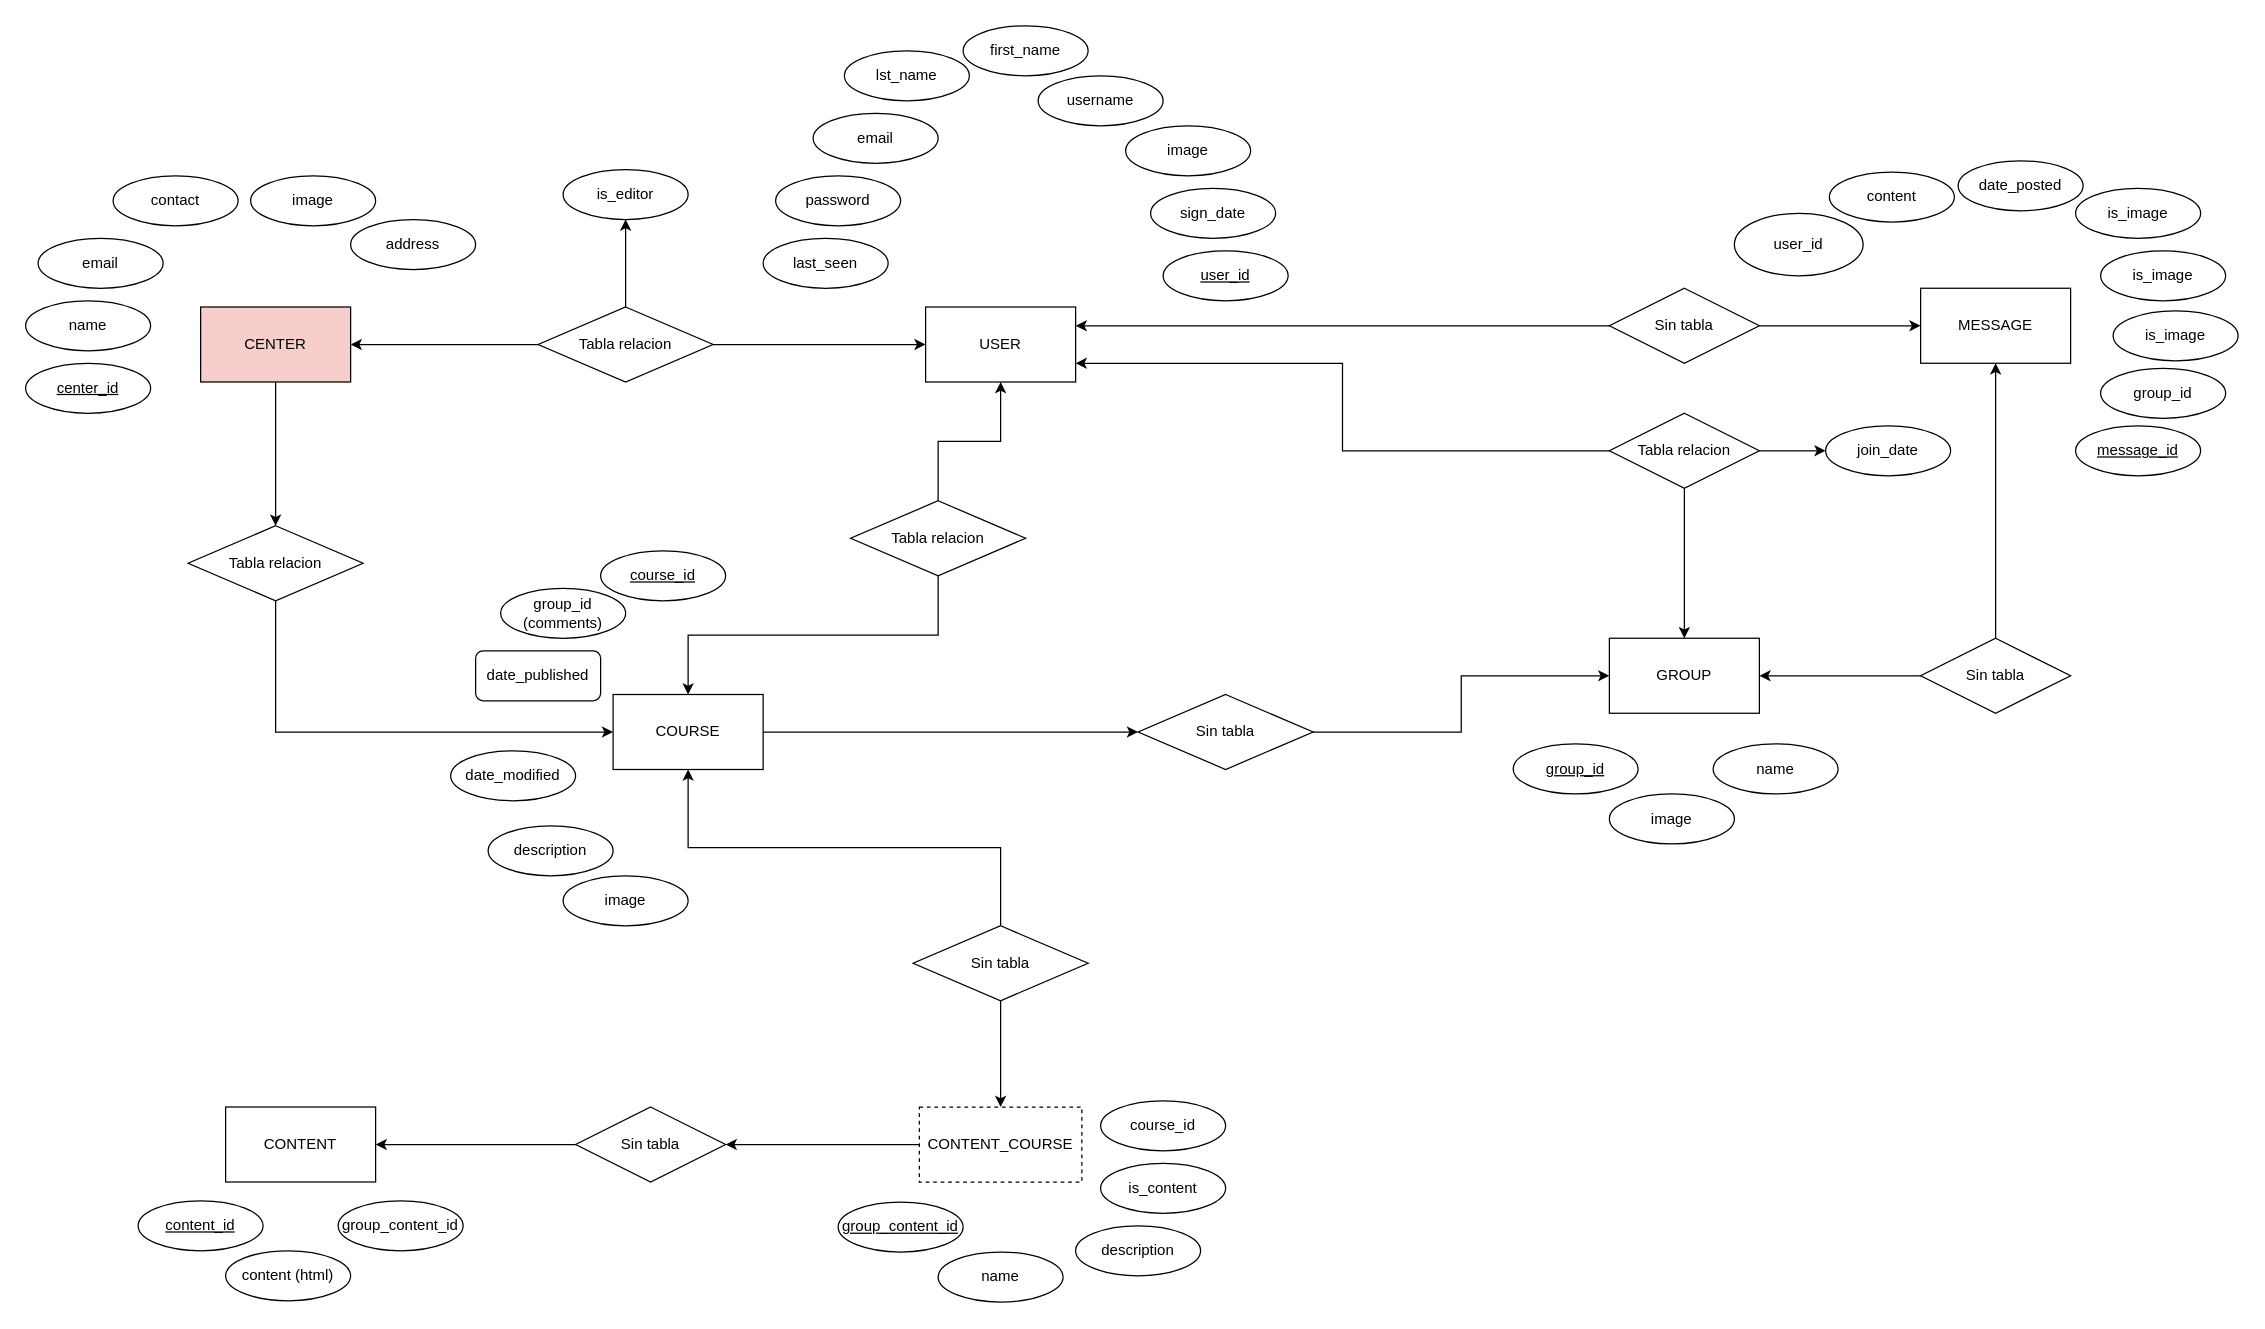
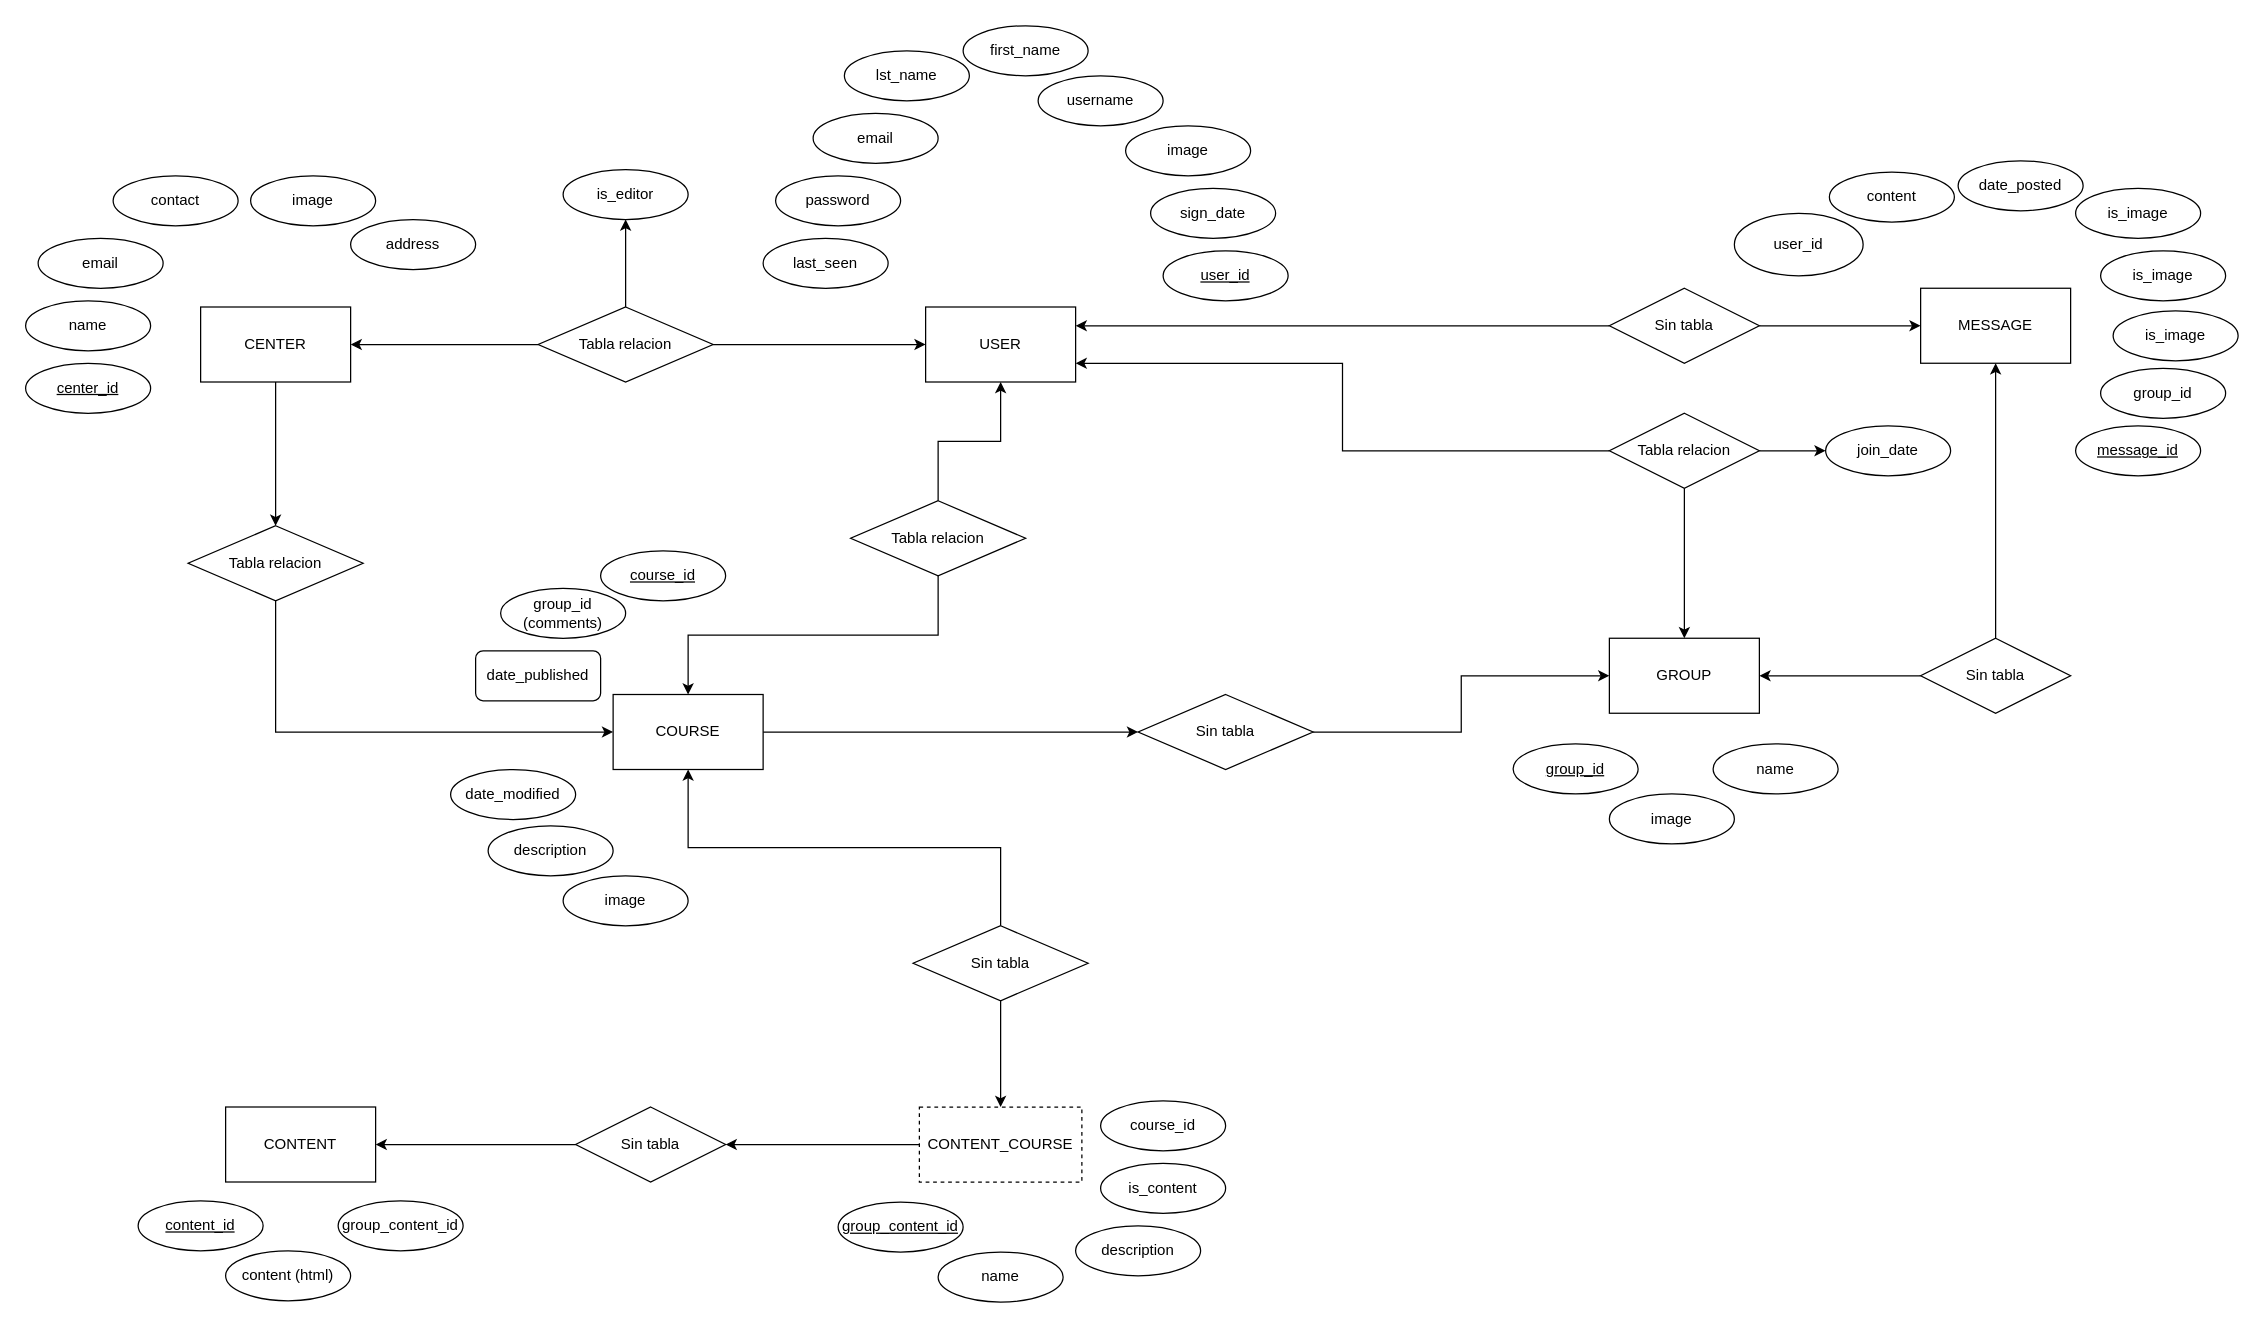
node "CENTER": fillcolor #f8cecc -> #ffffff
node "date_modified": moved (513, 776) -> (513, 794)
